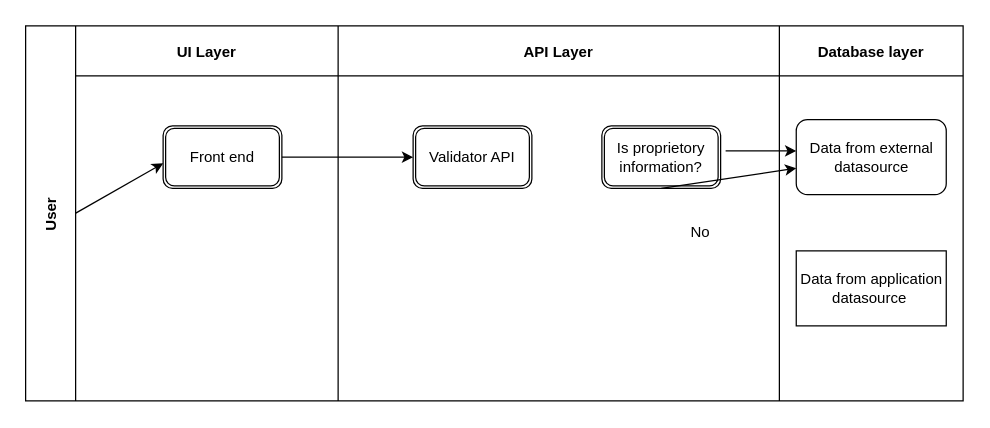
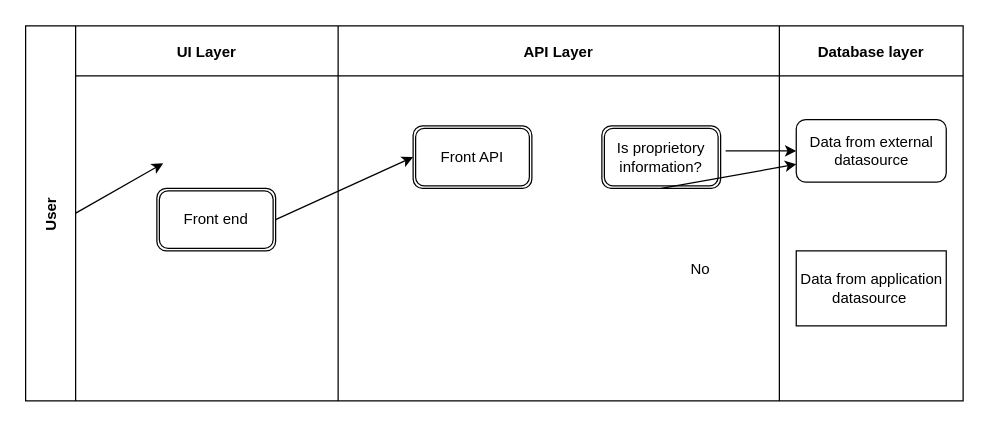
node "Front end": moved (223, 157) -> (216, 219)
node "Validator API": label "Validator API" -> "Front API"
node "Data from external datasource": size 150x75 -> 150x63
node "No": moved (701, 232) -> (701, 269)
